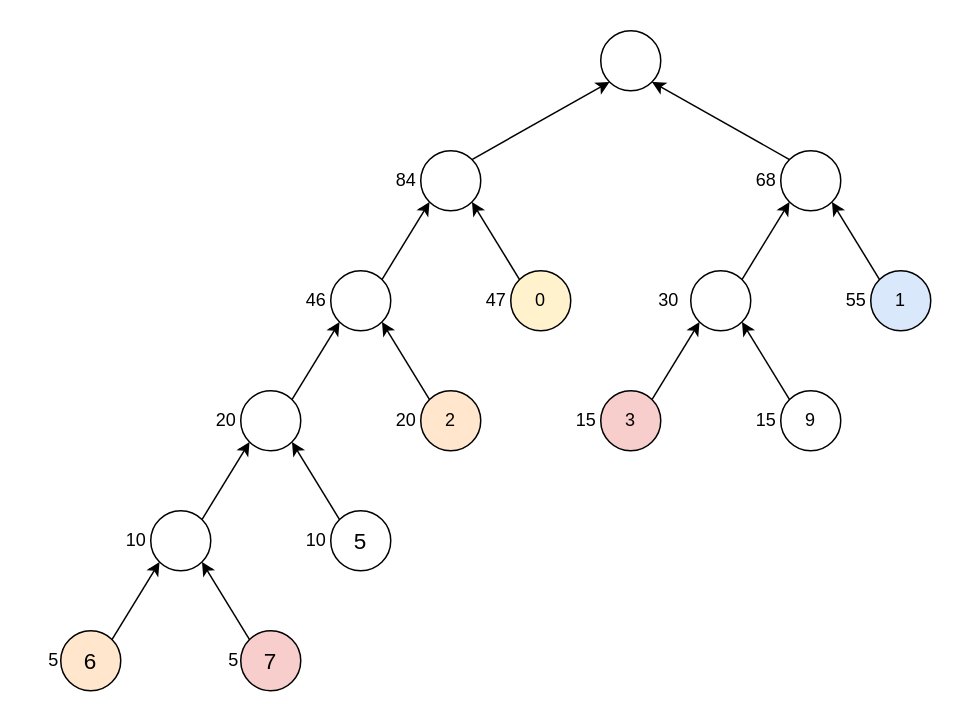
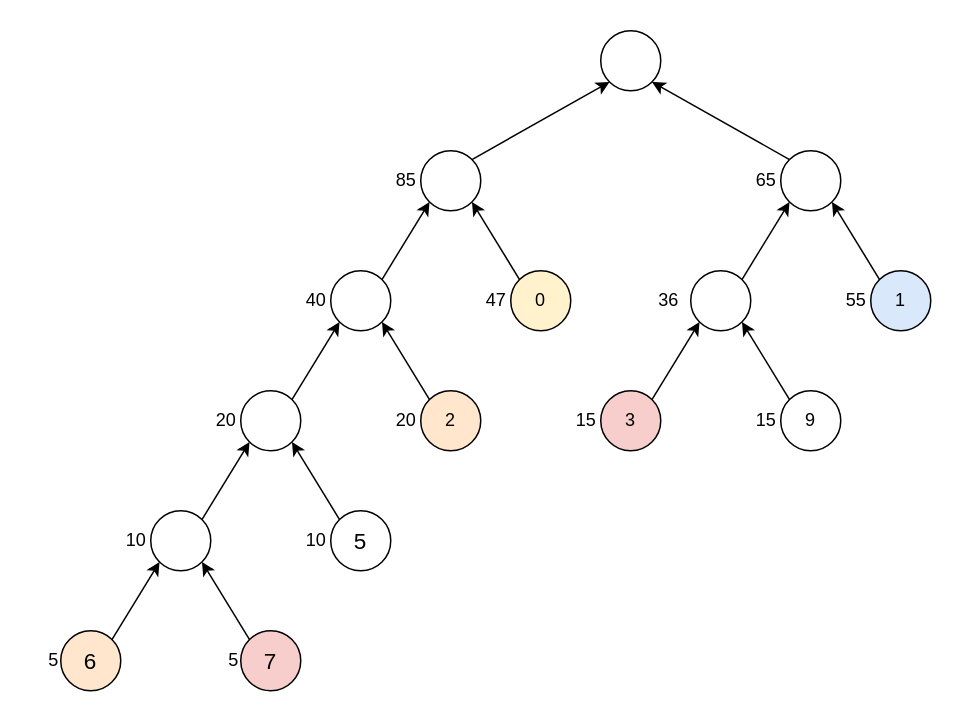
node "84": label "84" -> "85"
node "68": label "68" -> "65"
node "46": label "46" -> "40"
node "30": label "30" -> "36"
